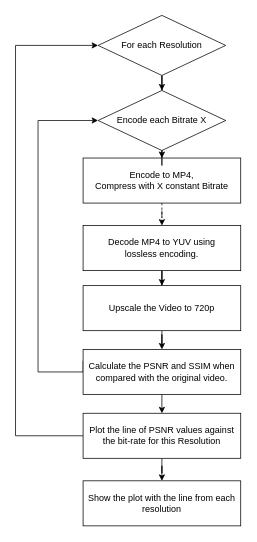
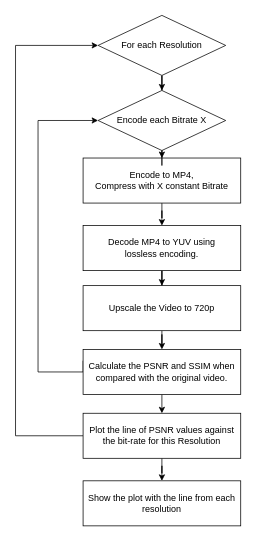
edge "Encode to MP4, Compress with X constant Bitrate" -> "Decode MP4 to YUV using lossless encoding.": style dashed -> solid
